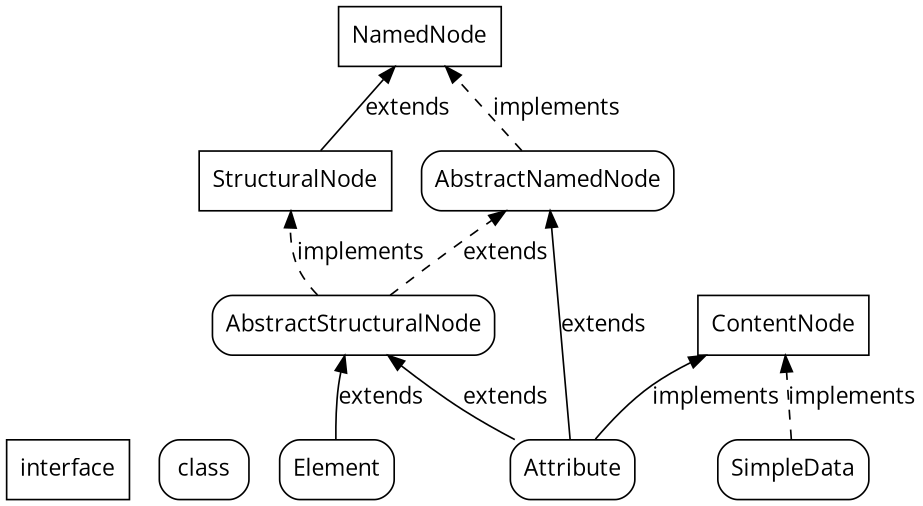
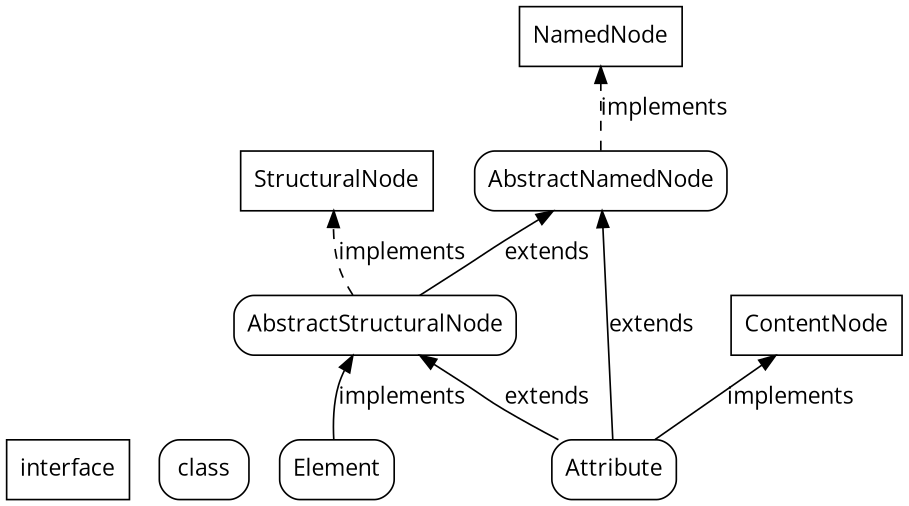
edge "StructuralNode" -> "NamedNode": removed, label "extends"
edge "AbstractStructuralNode" -> "AbstractNamedNode": style dashed -> solid
edge "Element" -> "AbstractStructuralNode": label "extends" -> "implements"
node "SimpleData": removed
